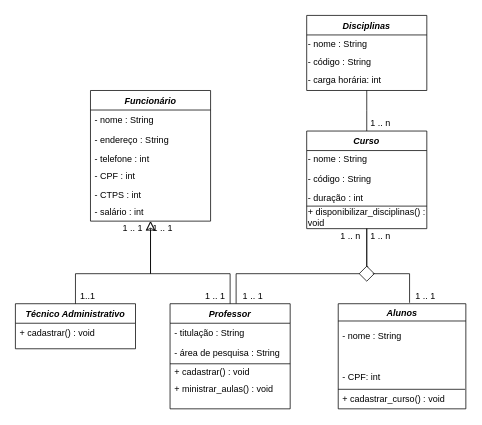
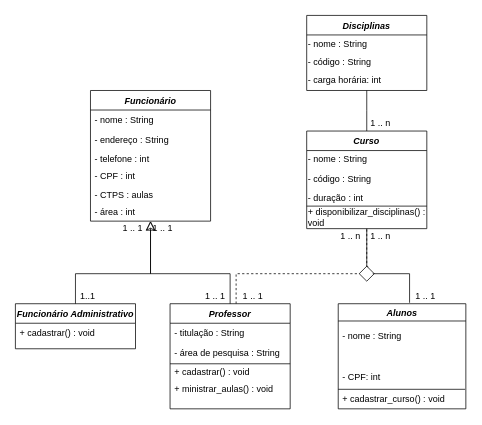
node "- CTPS : int": label "- CTPS : int" -> "- CTPS : aulas"
node "- salário : int": label "- salário : int" -> "- área : int"
edge "Curso" -- "Professor": style solid -> dashed
node "Técnico Administrativo": label "Técnico Administrativo" -> "Funcionário Administrativo"
